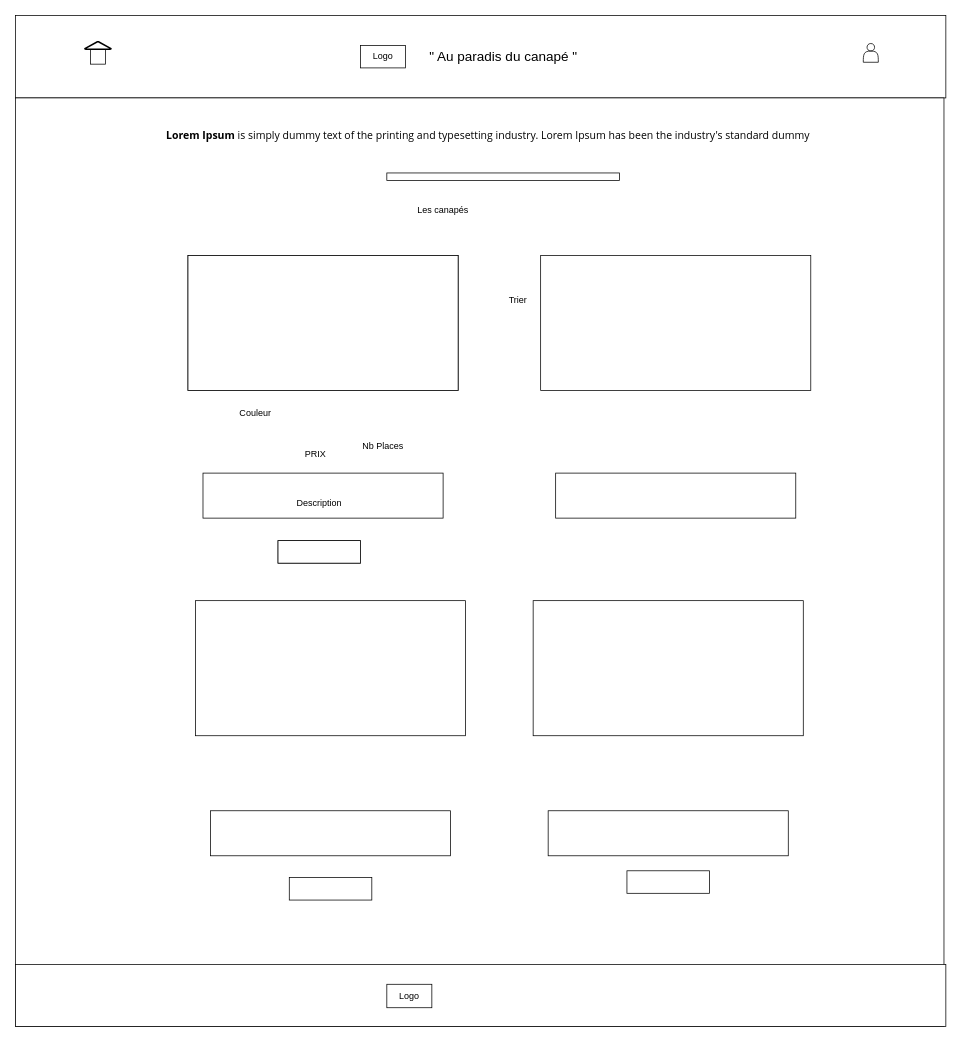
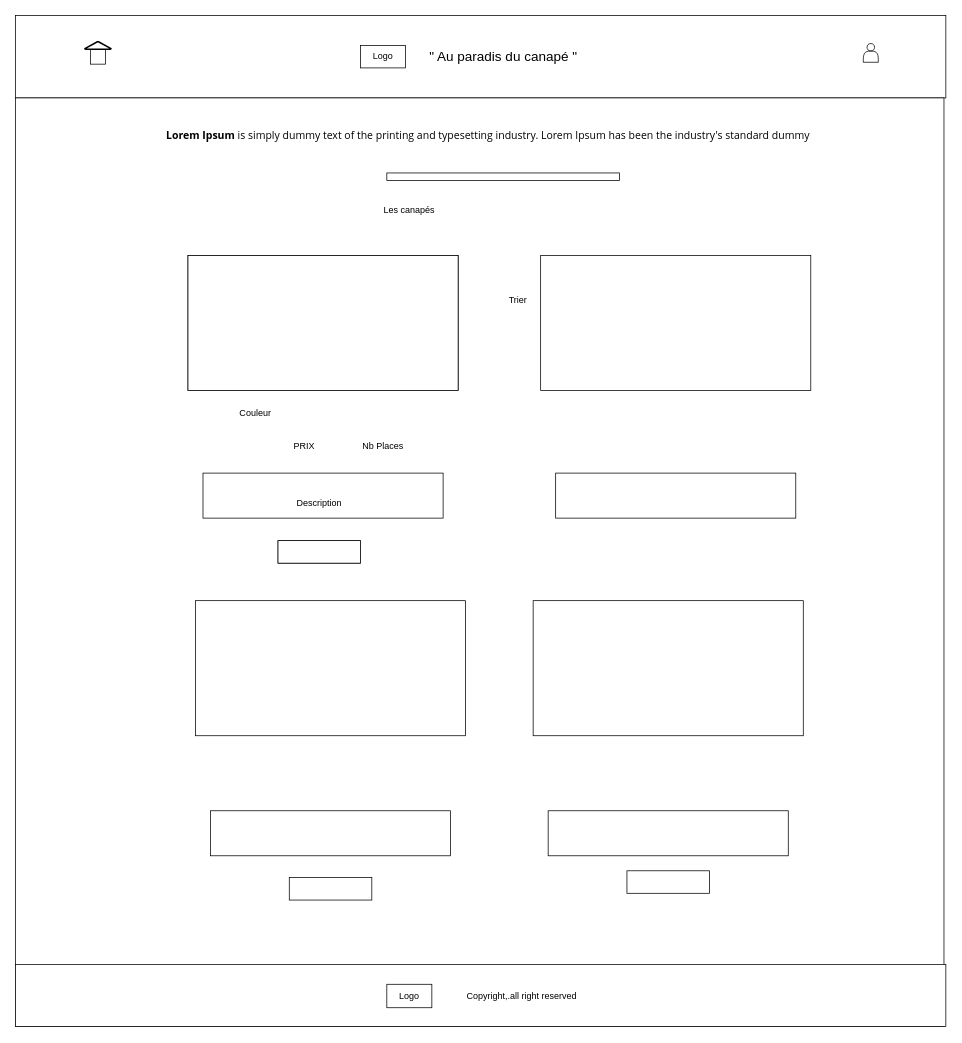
node "Les canapés": moved (443, 210) -> (409, 210)
node "PRIX": moved (315, 454) -> (304, 446)
node "Copyright,.all right reserved": added
